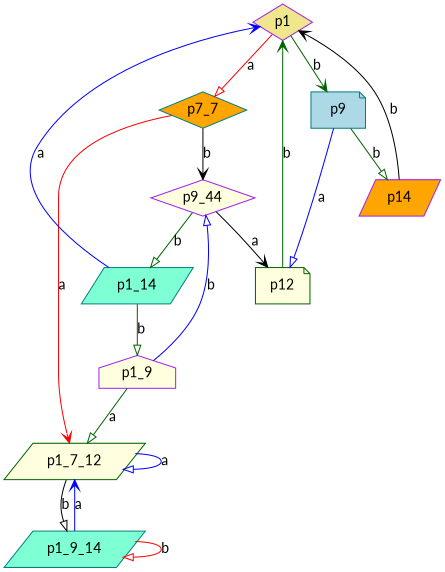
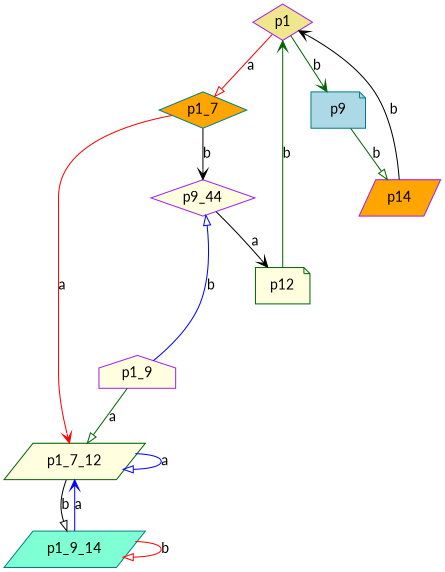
node "p7_7": label "p7_7" -> "p1_7"
edge "p9" -> "p12": removed, label "a"
node "p1_14": removed
